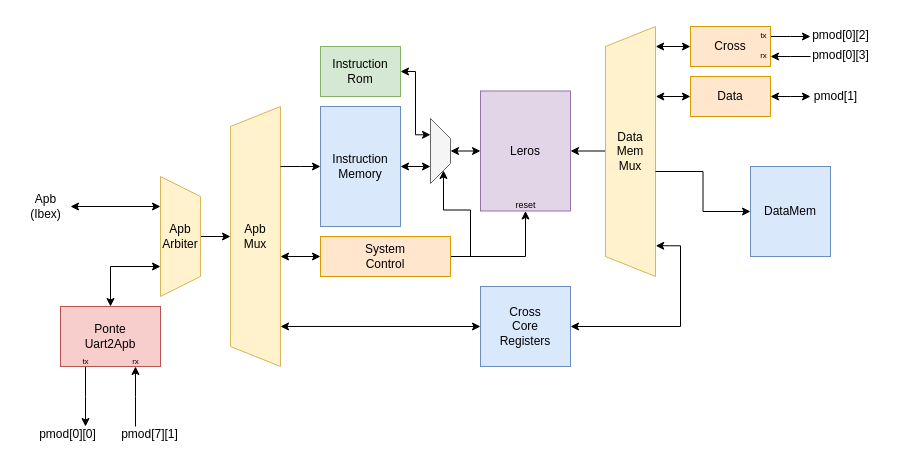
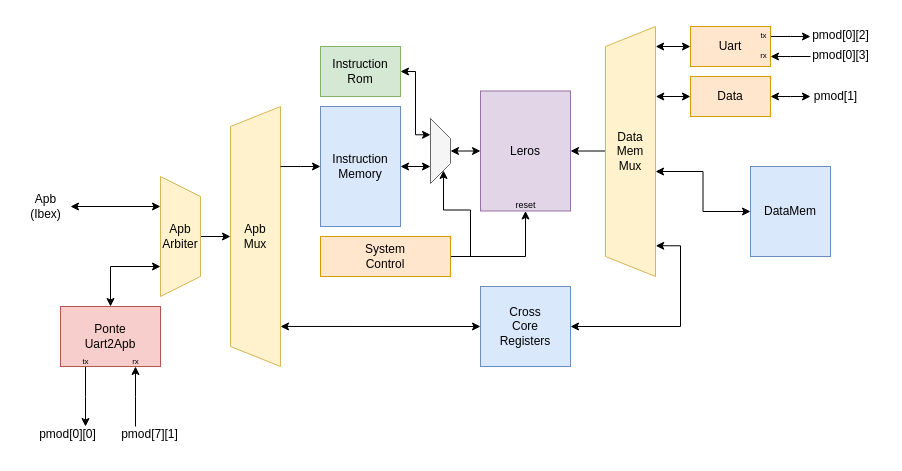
node "Cross": label "Cross" -> "Uart"
edge "Data Mem Mux" -> "DataMem": arrowhead none -> classic
edge "Apb Mux" -- "System Control": removed
